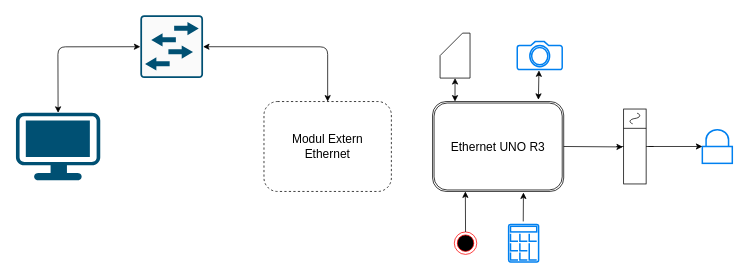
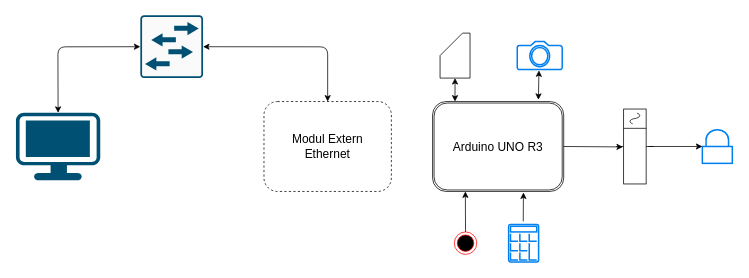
node "Ethernet UNO R3": label "Ethernet UNO R3" -> "Arduino UNO R3"
